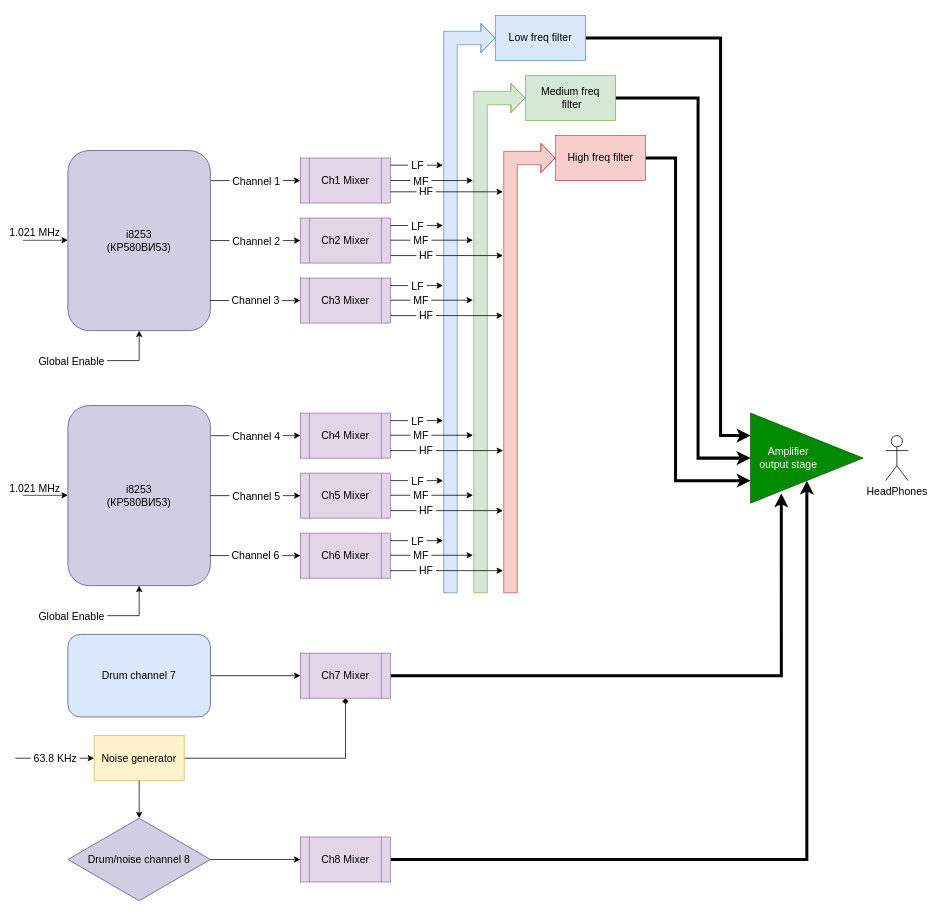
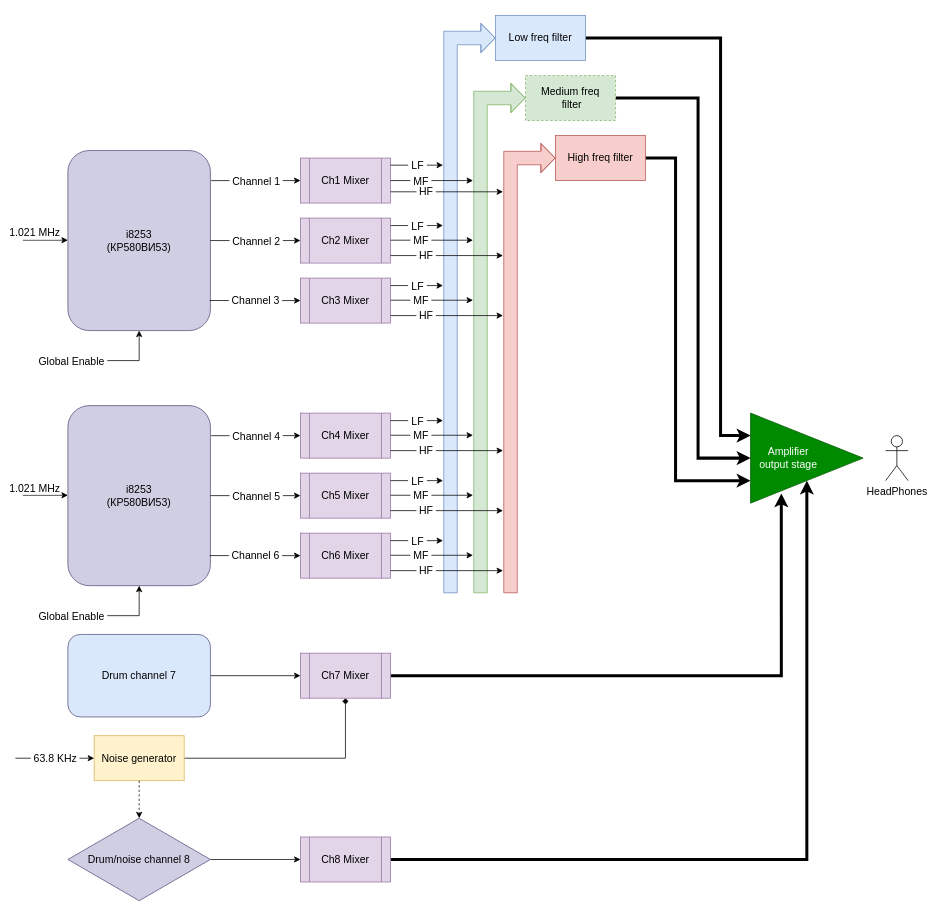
node "Medium freq filter": style solid -> dashed
edge "Noise generator" -> "Drum/noise channel 8": style solid -> dashed
